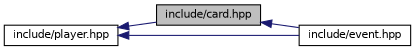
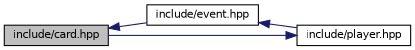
edge "include/event.hpp" -> "include/player.hpp": reversed
